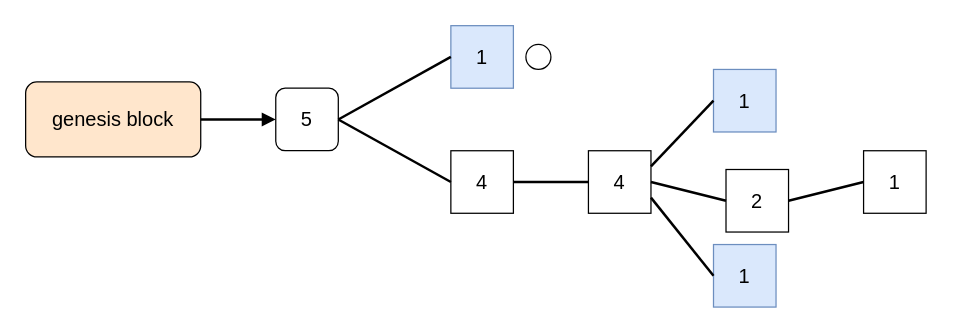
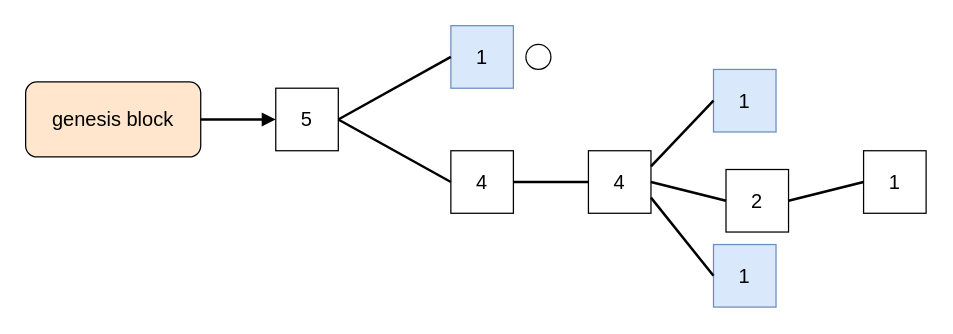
node "5": shape rounded rectangle -> rectangle
